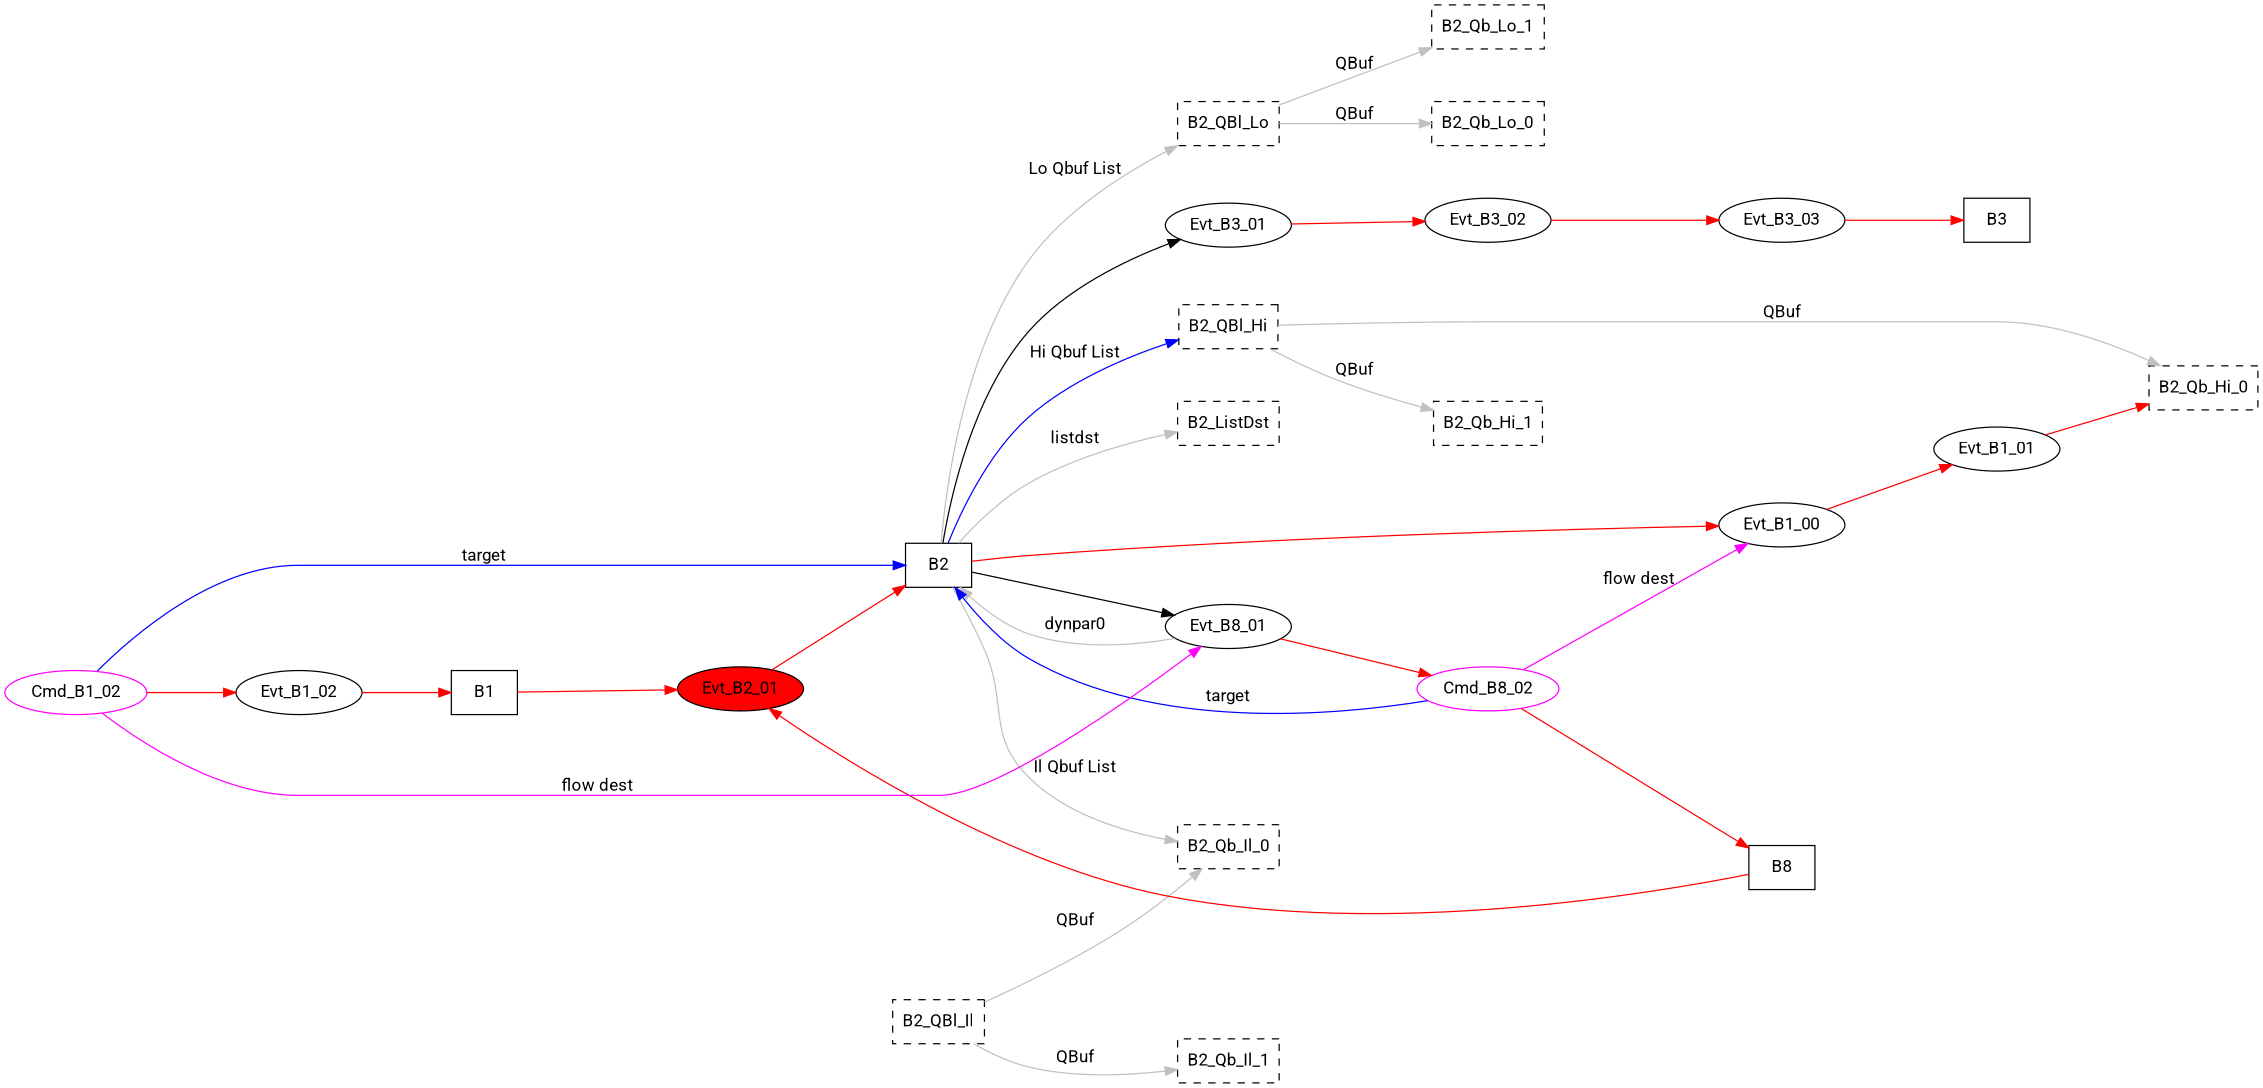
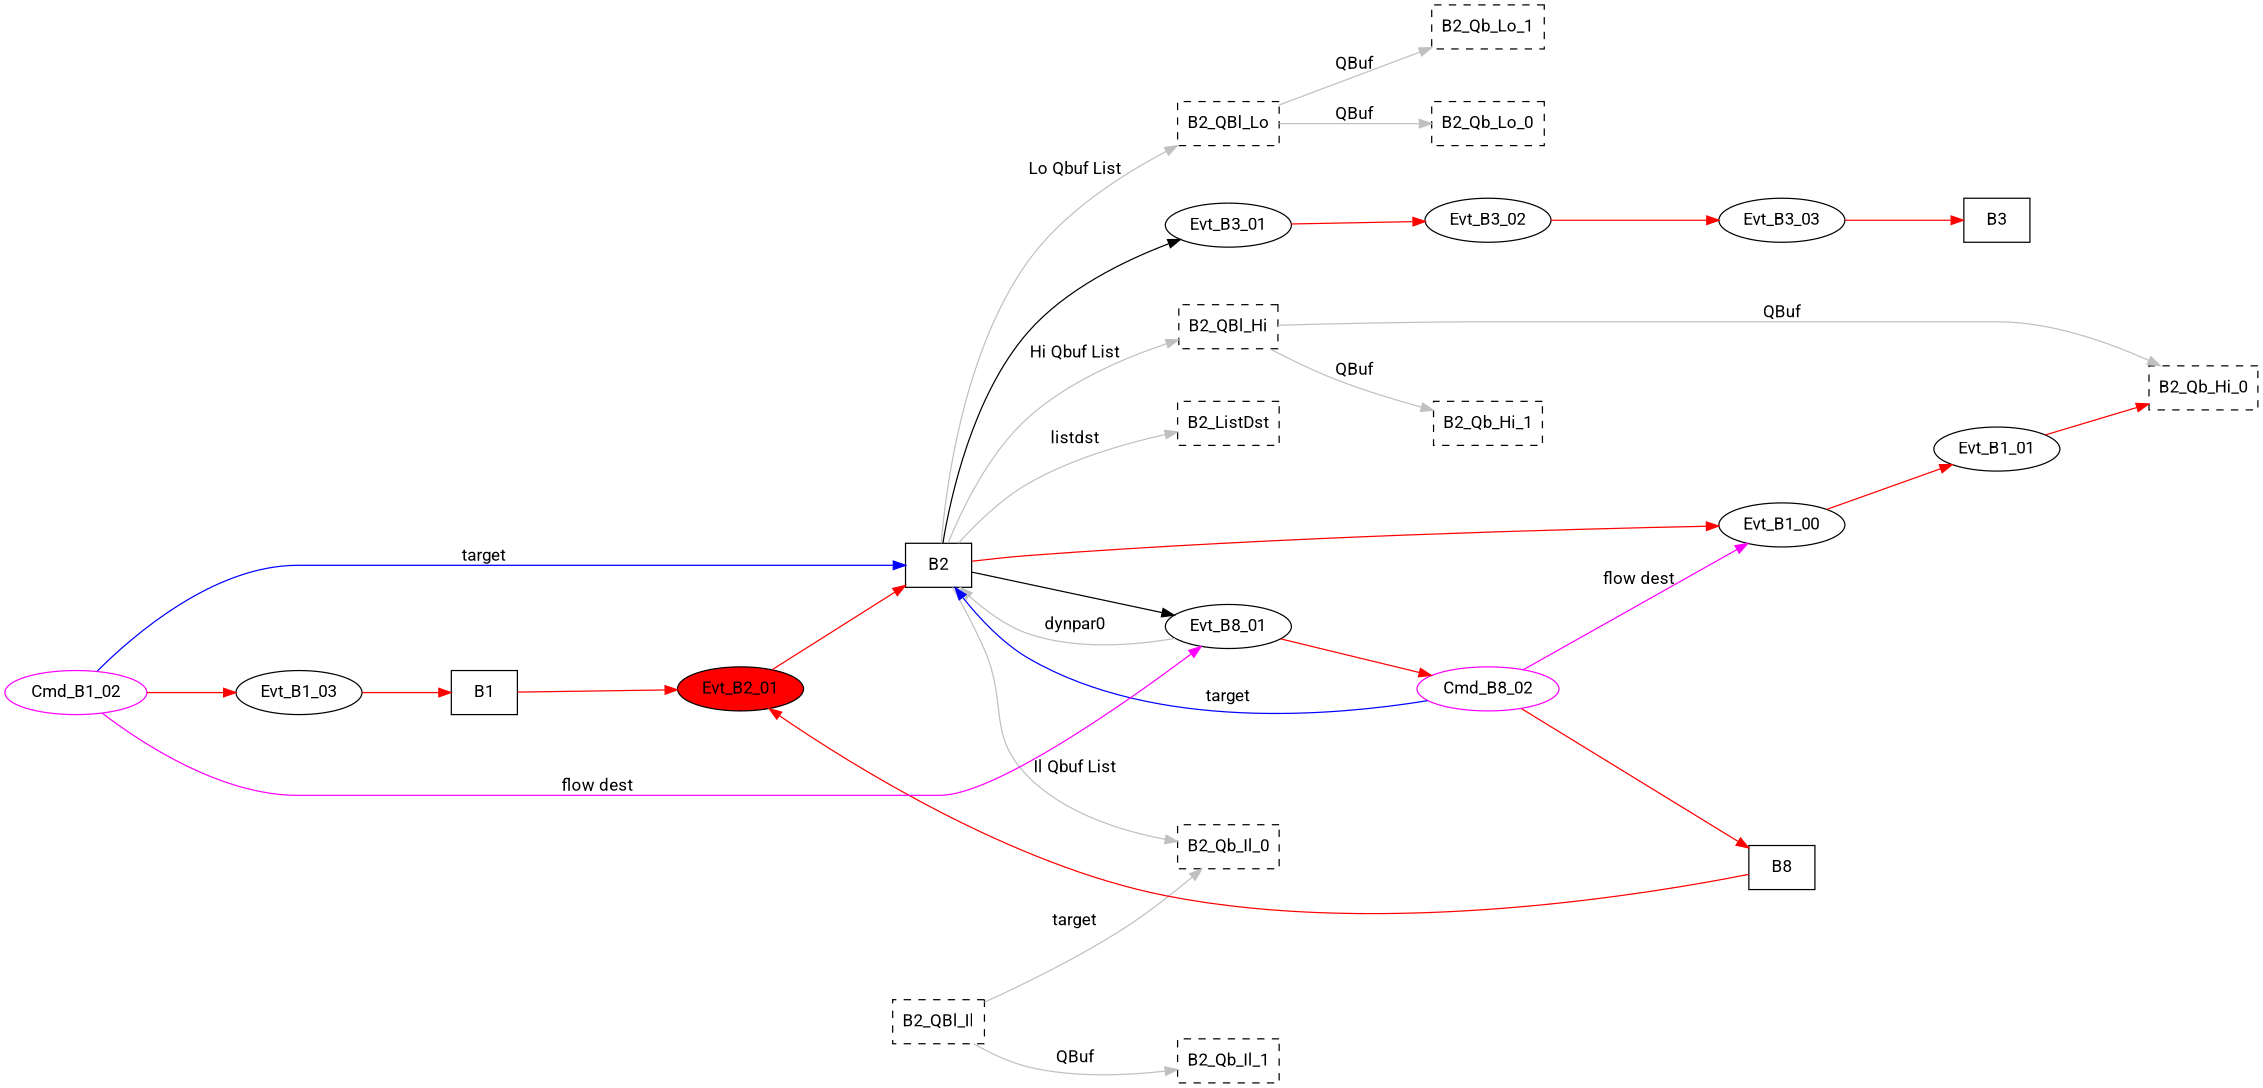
edge "B2" -> "B2_QBl_Hi": color blue -> grey
node "Evt_B1_02": label "Evt_B1_02" -> "Evt_B1_03"
edge "B2_QBl_Il" -> "B2_Qb_Il_0": label "QBuf" -> "target"
